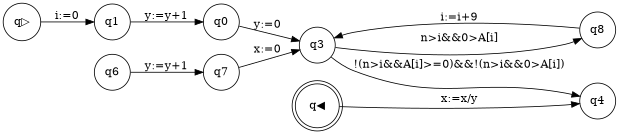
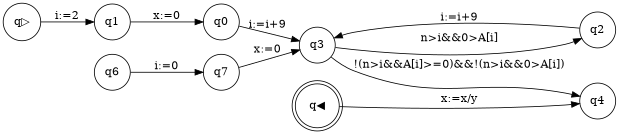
edge "q▷" -> "q1": label "i:=0" -> "i:=2"
edge "q1" -> "q0": label "y:=y+1" -> "x:=0"
edge "q0" -> "q3": label "y:=0" -> "i:=i+9"
node "q8": label "q8" -> "q2"
edge "q6" -> "q7": label "y:=y+1" -> "i:=0"
